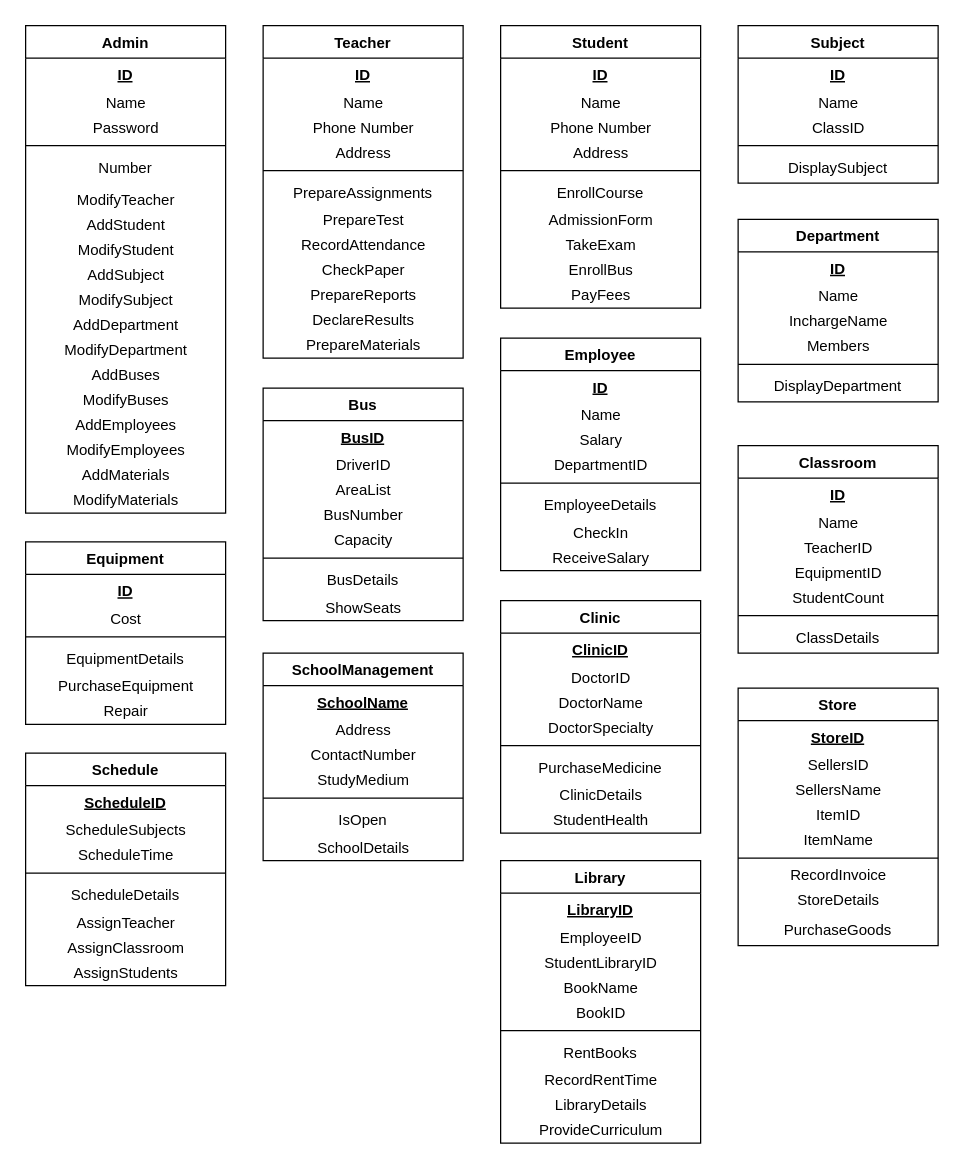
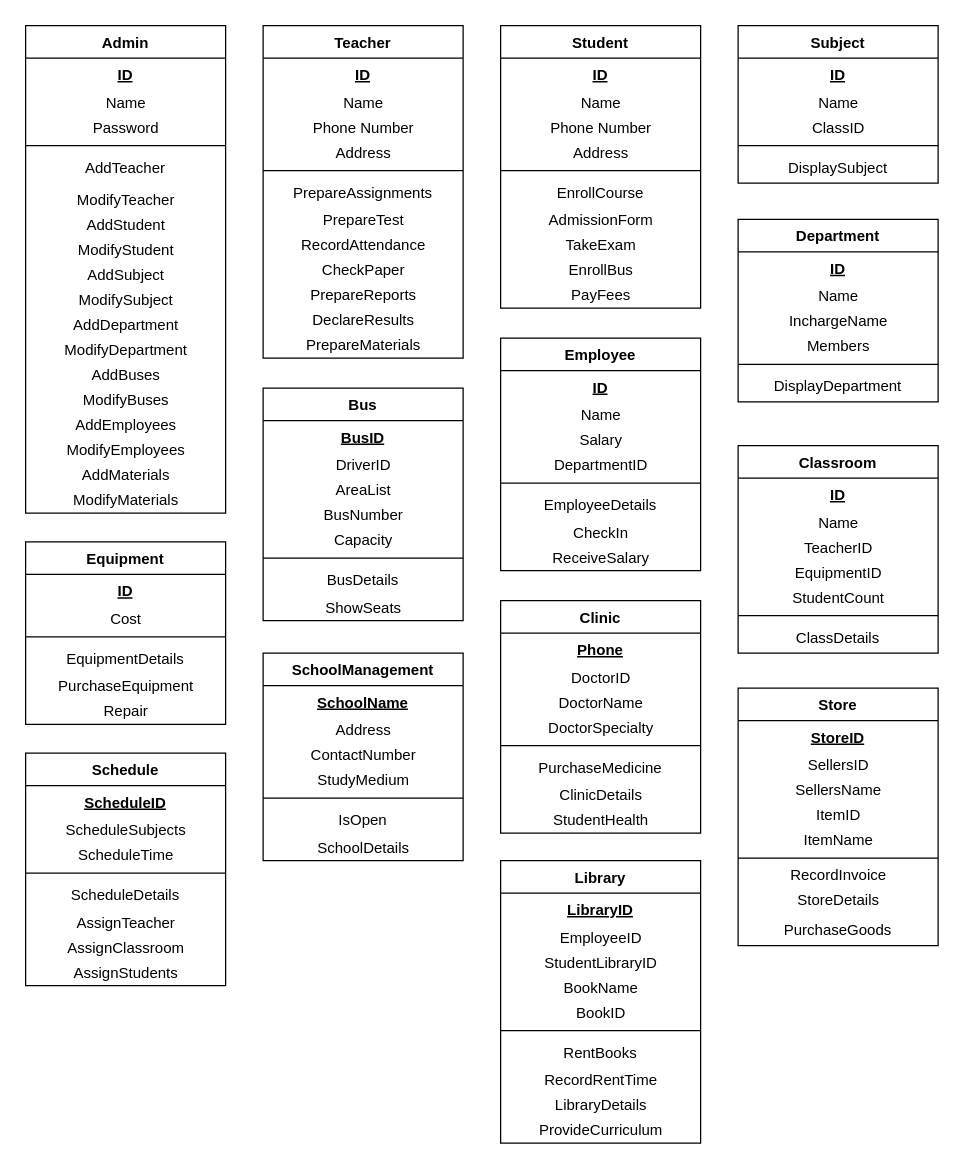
node "Number": label "Number" -> "AddTeacher"
node "ClinicID": label "ClinicID" -> "Phone"
